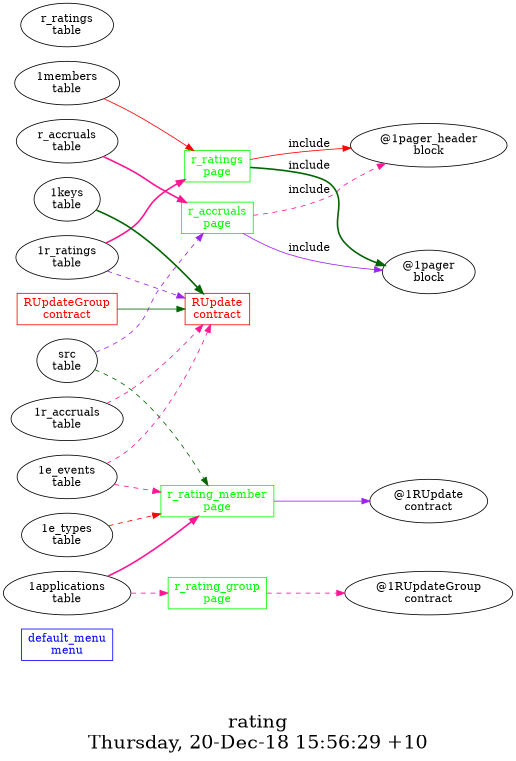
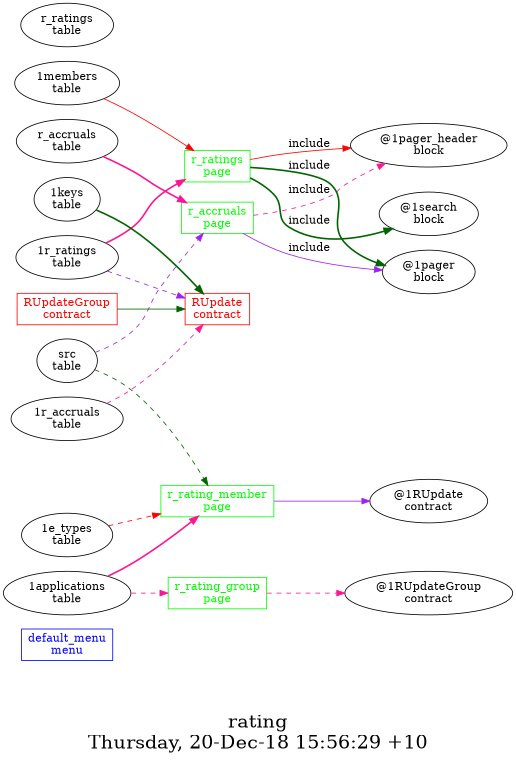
node "@1search block": added
node "1e_events table": removed
